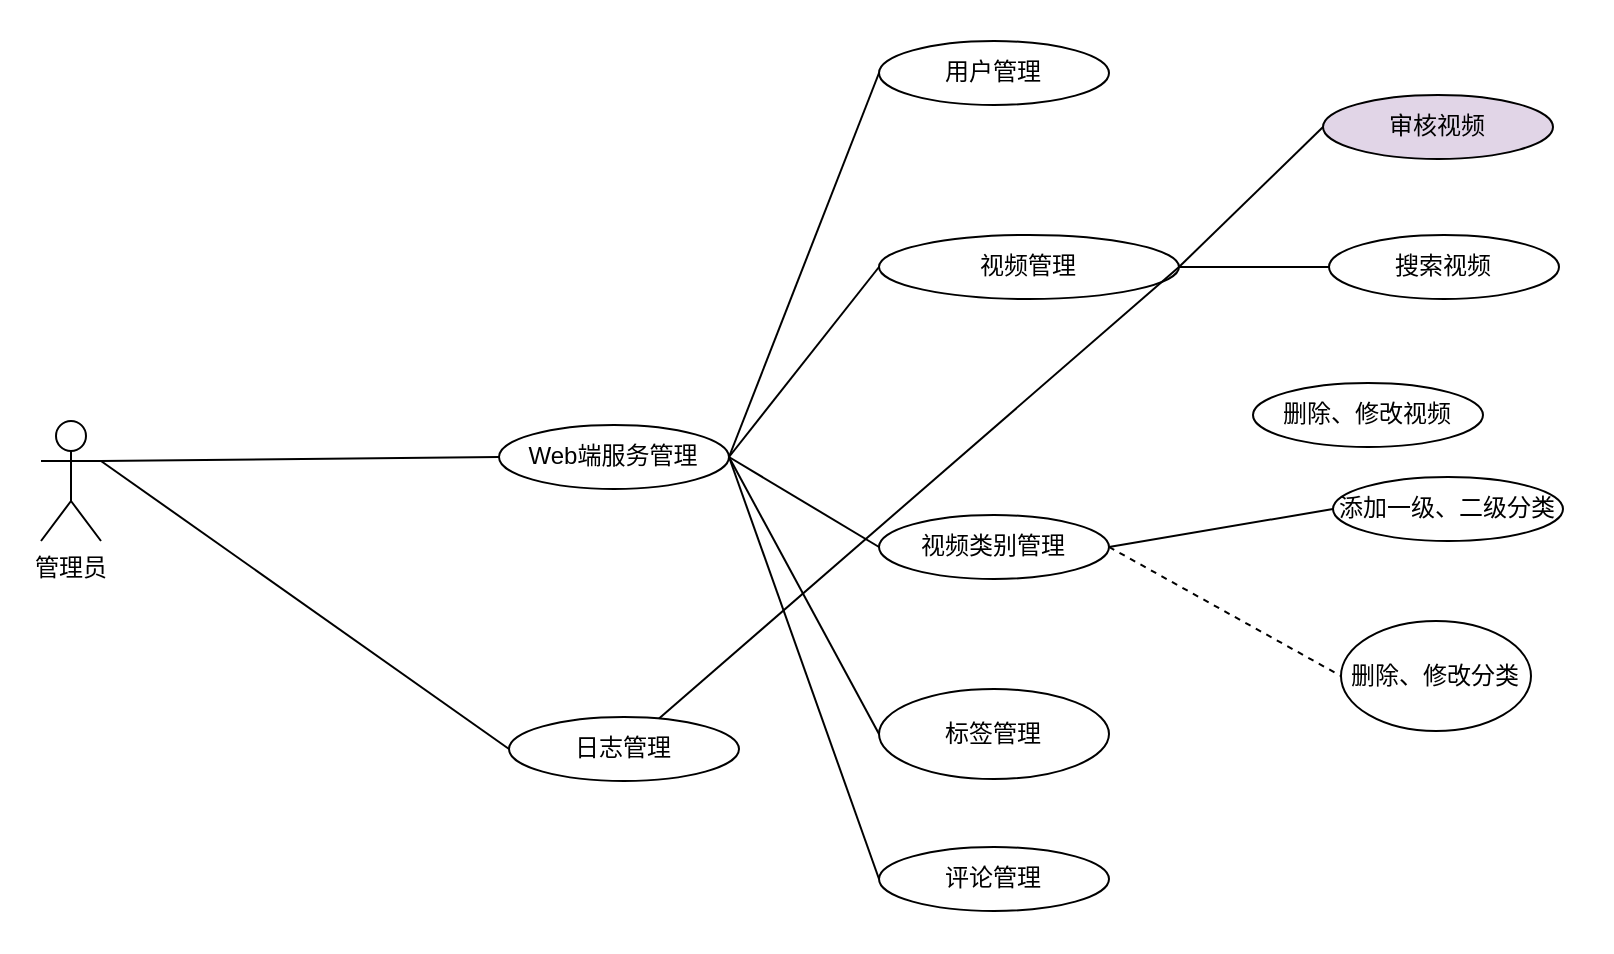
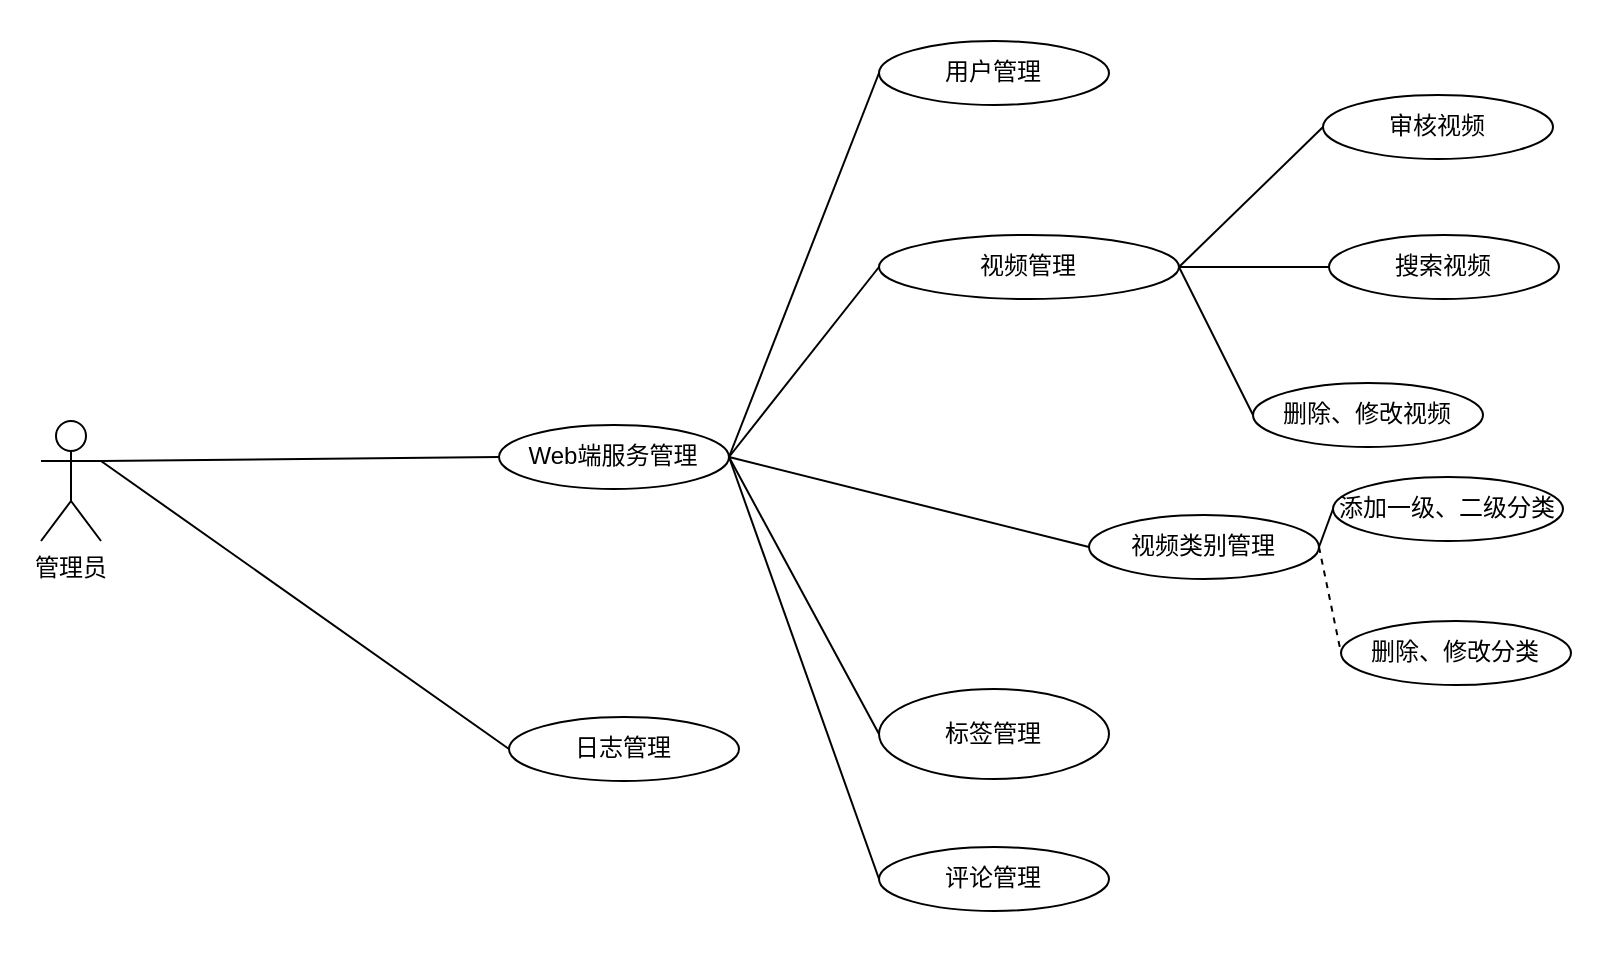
node "审核视频": fillcolor #e1d5e7 -> #ffffff
edge "视频管理" -- "日志管理": now "视频管理" -- "删除、修改视频"
node "视频类别管理": moved (994, 547) -> (1204, 547)
node "删除、修改分类": size 190x110 -> 230x64
